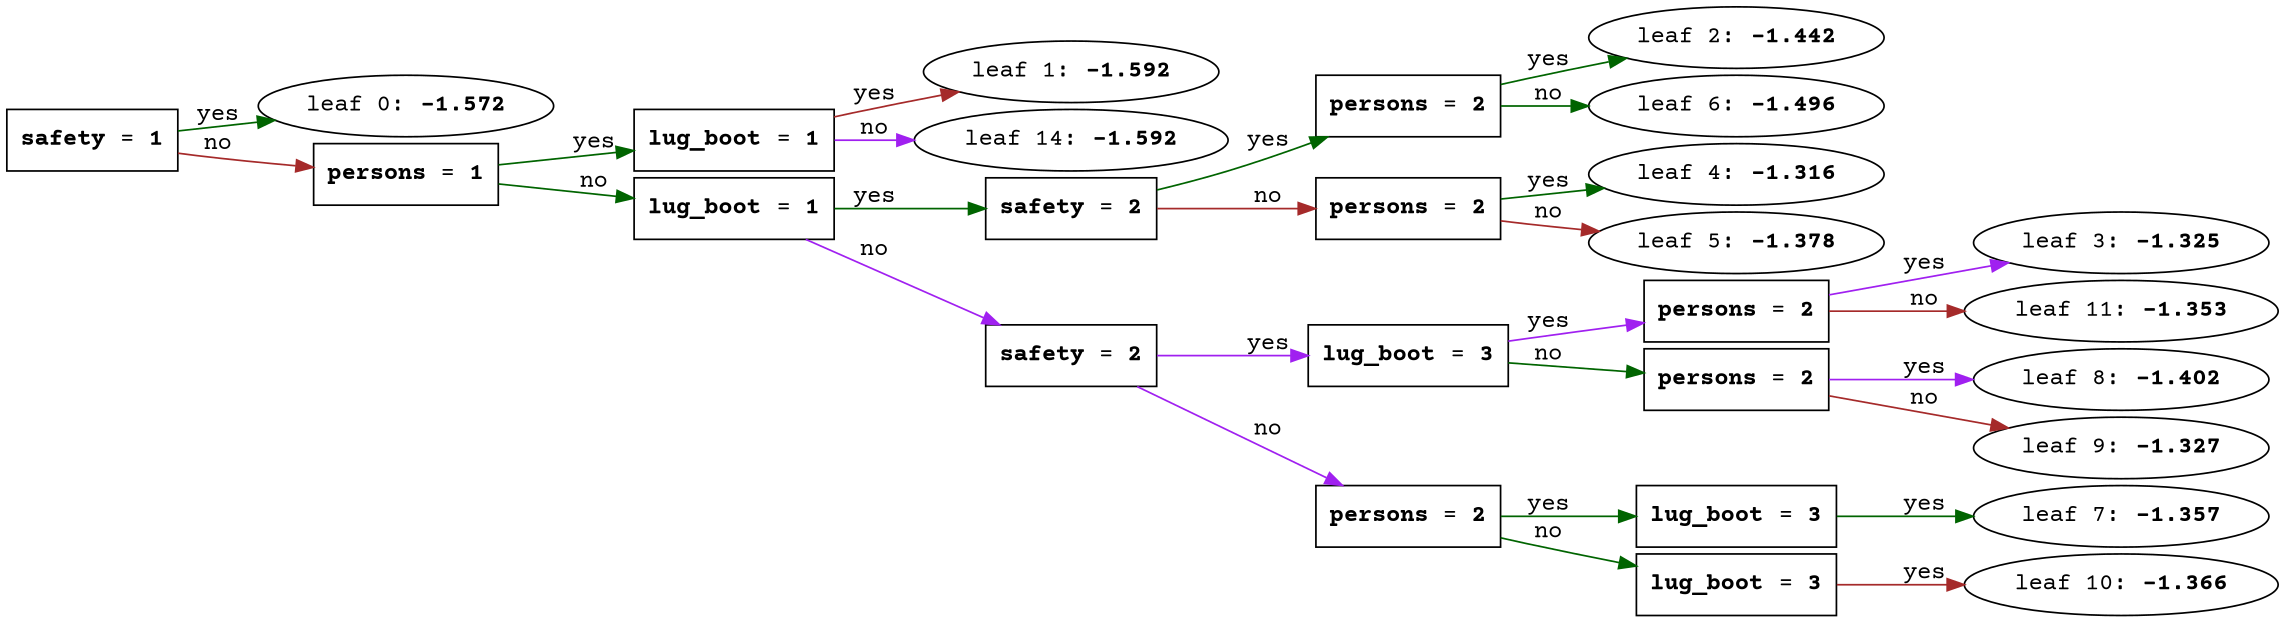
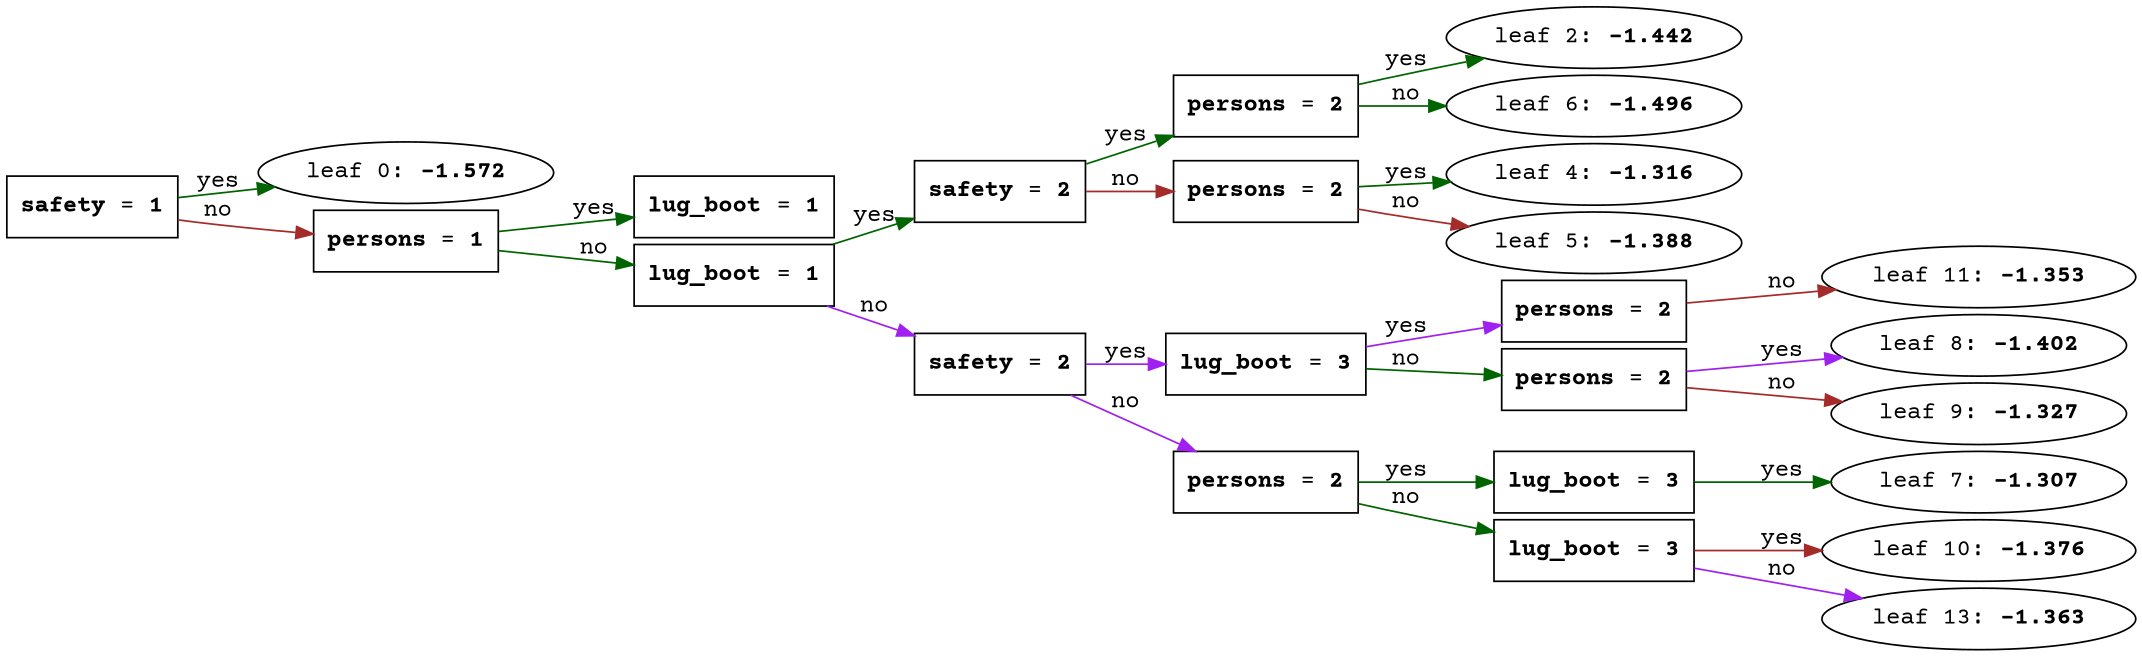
node "leaf 1:": removed
node "leaf 14:": removed
node "leaf 5:": text "-1.378" -> "-1.388"
node "leaf 3:": removed
node "leaf 7:": text "-1.357" -> "-1.307"
node "leaf 10:": text "-1.366" -> "-1.376"
node "leaf 13:": added
